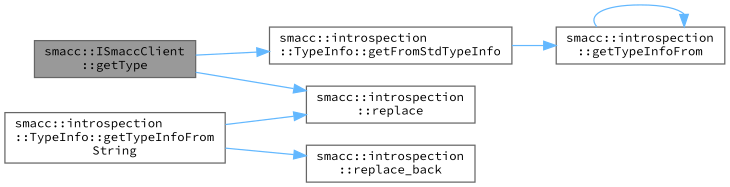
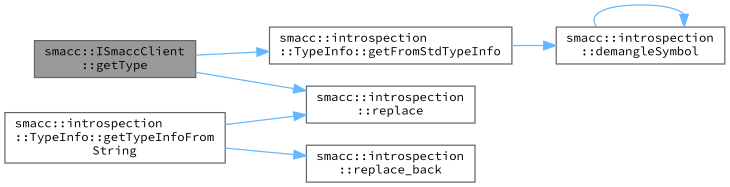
node "smacc::introspection ::getTypeInfoFrom": label "smacc::introspection ::getTypeInfoFrom" -> "smacc::introspection ::demangleSymbol"
